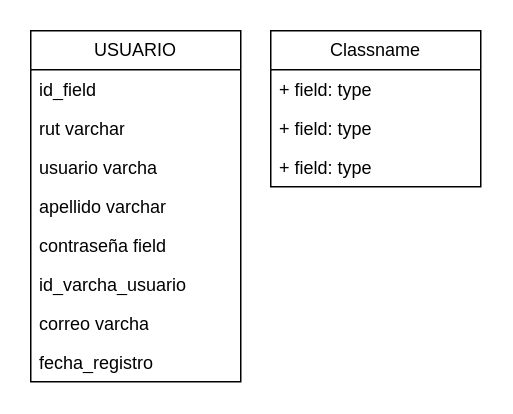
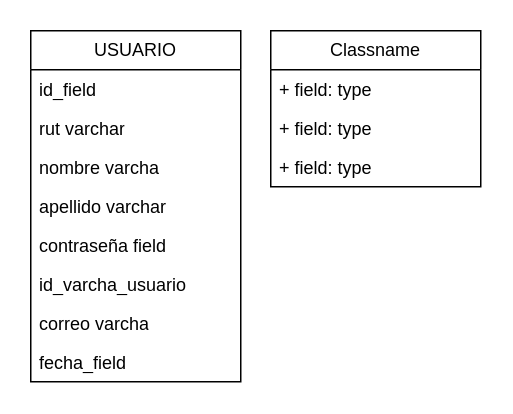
node "usuario varcha": label "usuario varcha" -> "nombre varcha"
node "fecha_registro": label "fecha_registro" -> "fecha_field"
